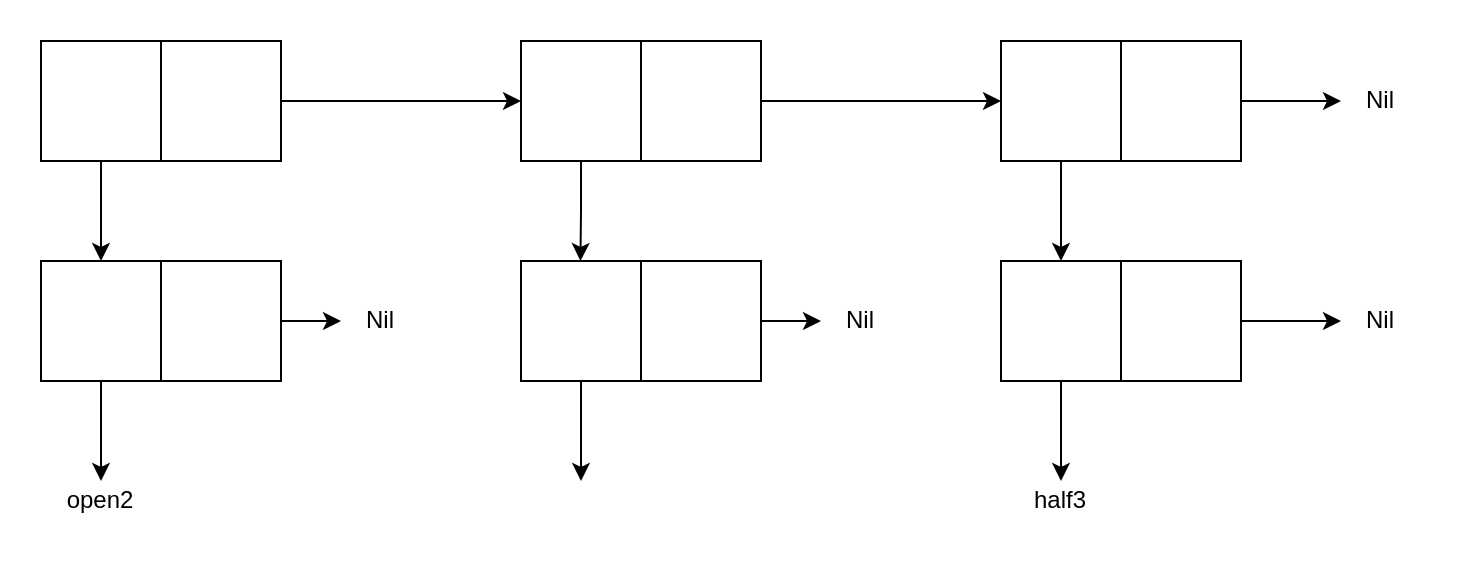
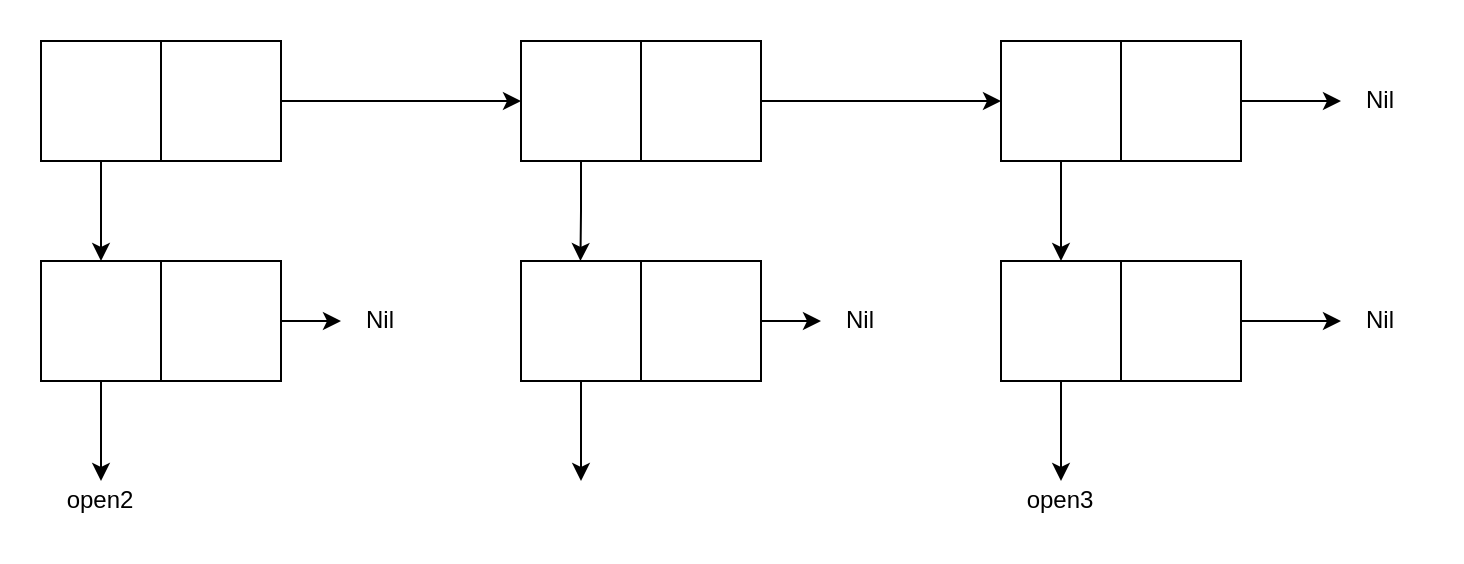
node "half3": label "half3" -> "open3"
